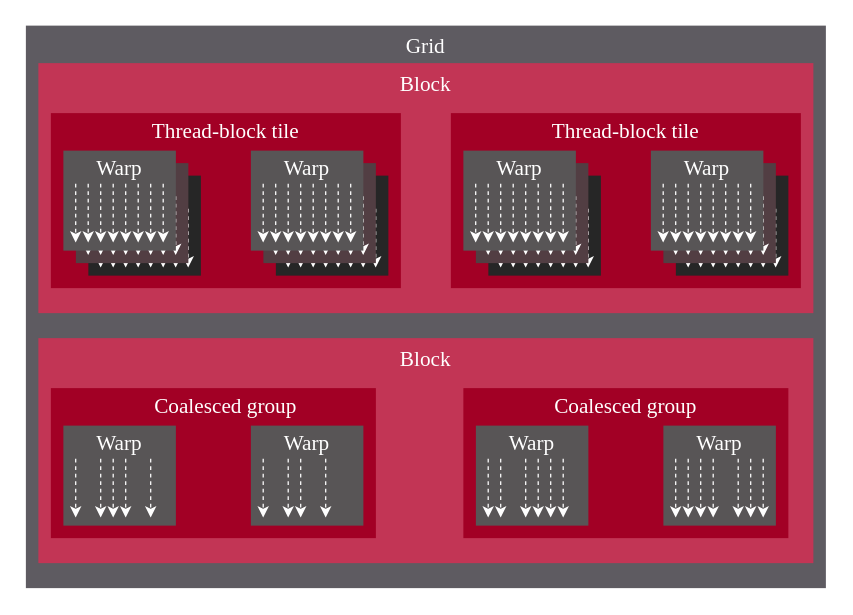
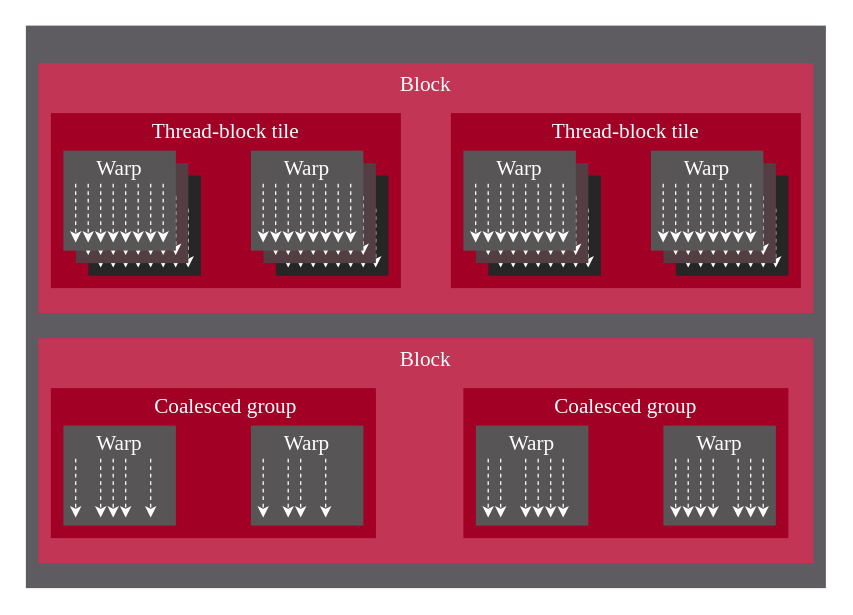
node "Grid": removed
